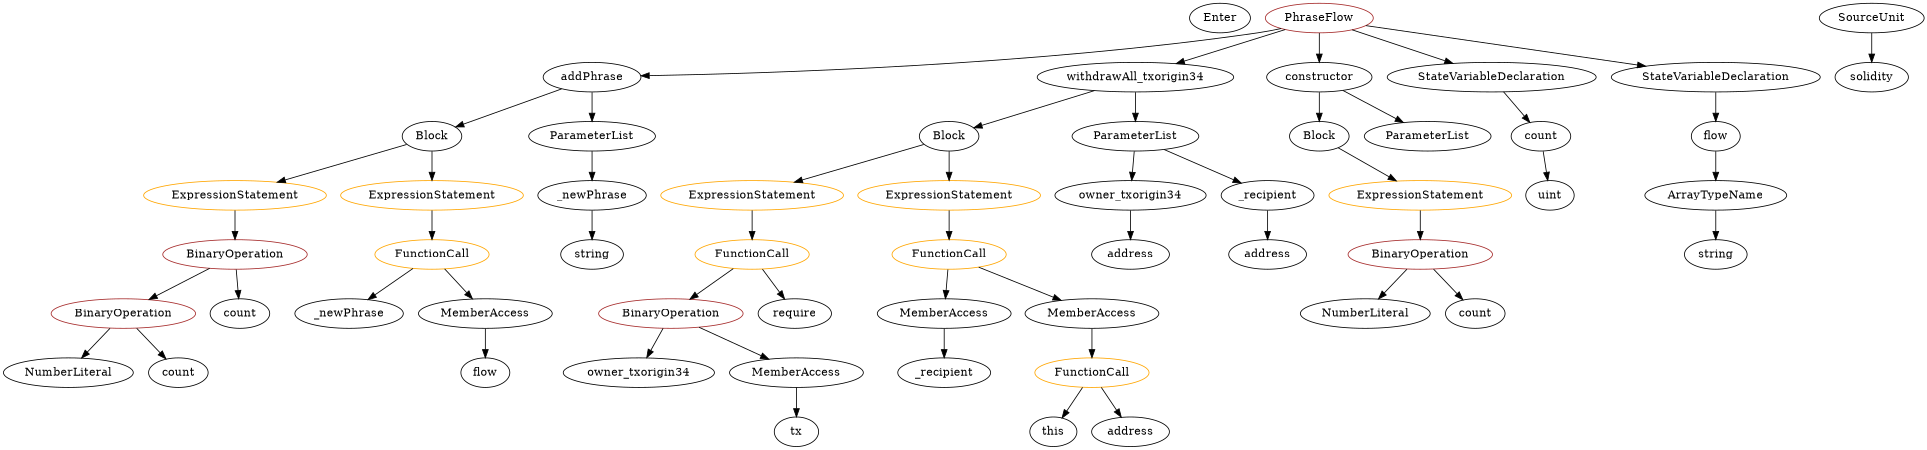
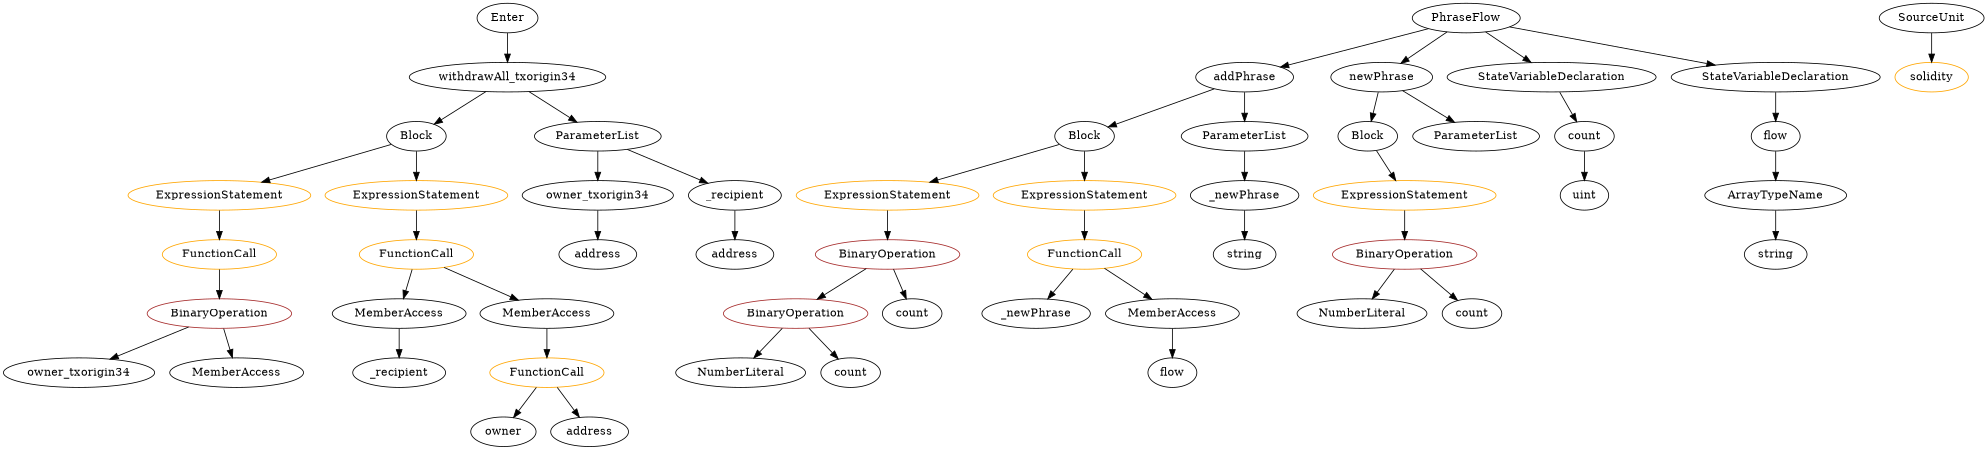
node "PhraseFlow": color brown -> black
edge "PhraseFlow" -> "withdrawAll_txorigin34": now "Enter" -> "withdrawAll_txorigin34"
node "constructor": label "constructor" -> "newPhrase"
node "solidity": color black -> orange
node "require": removed
node "tx": removed
node "this": label "this" -> "owner"
